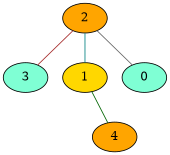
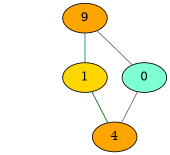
node "2": label "2" -> "9"
node "3": removed
edge "0" -- "4": added
